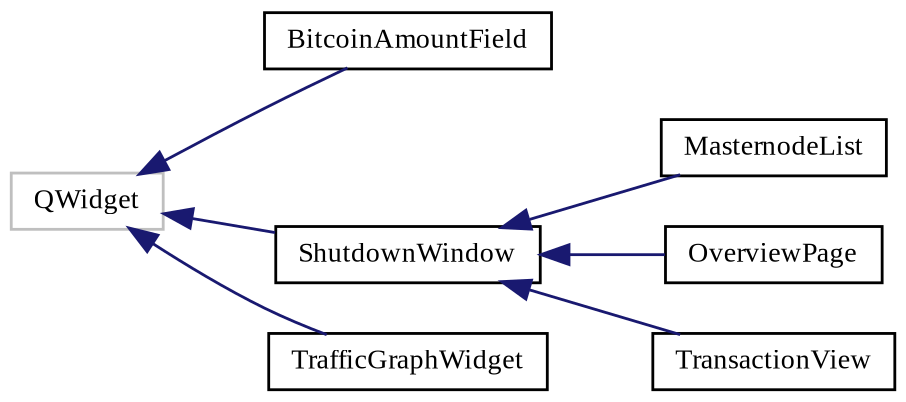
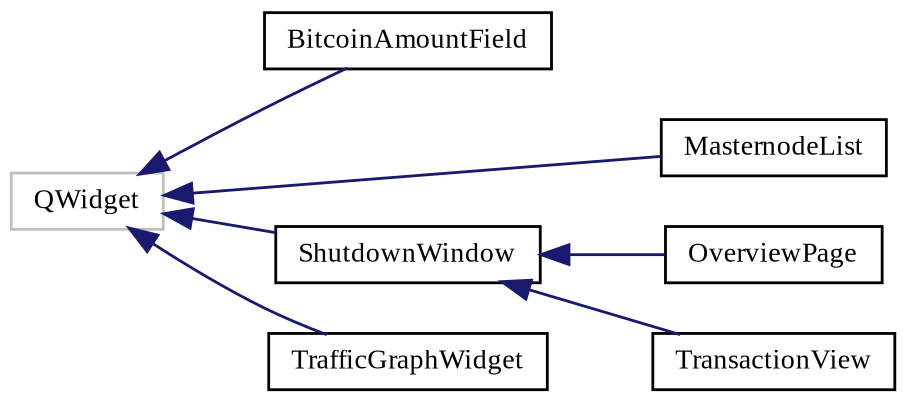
edge "MasternodeList" -> "ShutdownWindow": now "MasternodeList" -> "QWidget"
